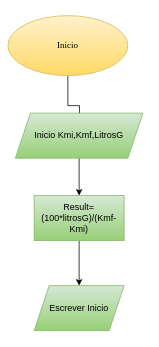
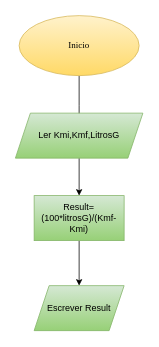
node "Inicio": moved (68, 45) -> (79, 45)
node "Inicio Kmi,Kmf,LitrosG": label "Inicio Kmi,Kmf,LitrosG" -> "Ler Kmi,Kmf,LitrosG"
node "Escrever Inicio": label "Escrever Inicio" -> "Escrever Result"
